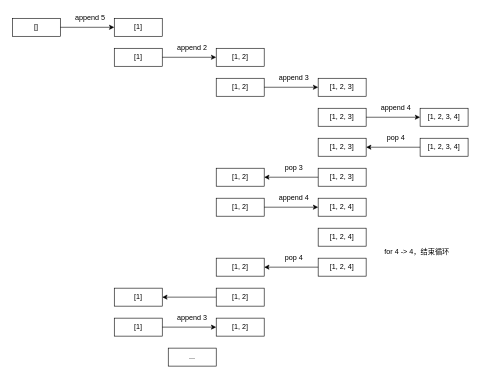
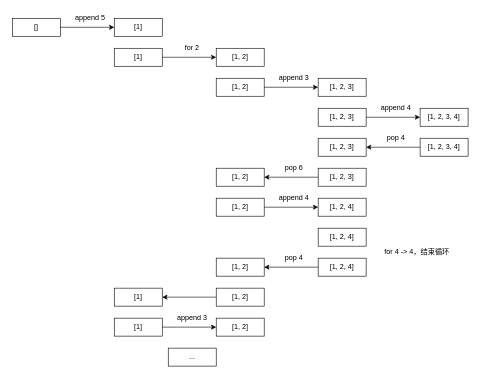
node "append 2": label "append 2" -> "for 2"
node "pop 3": label "pop 3" -> "pop 6"
